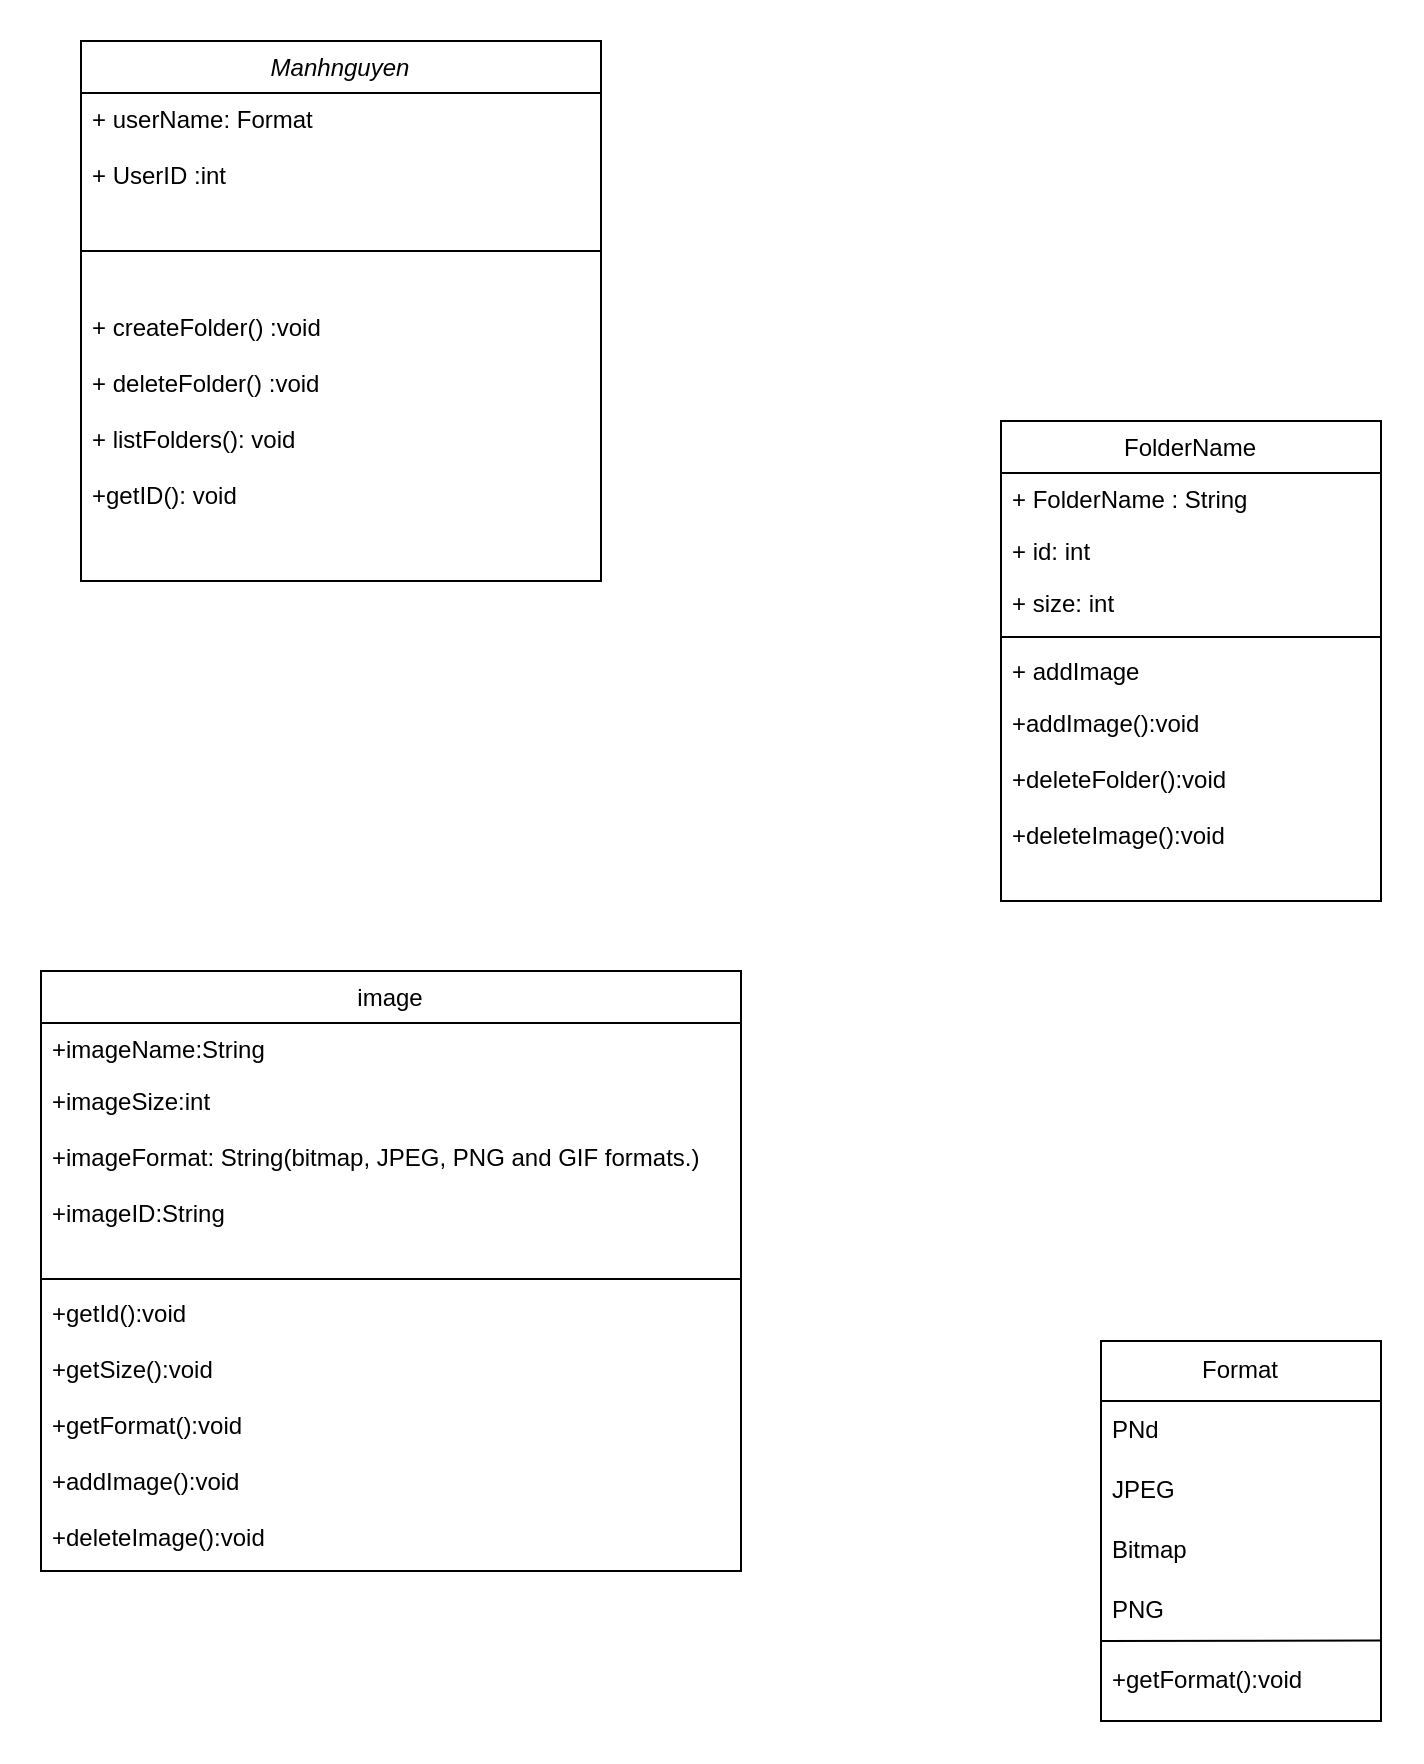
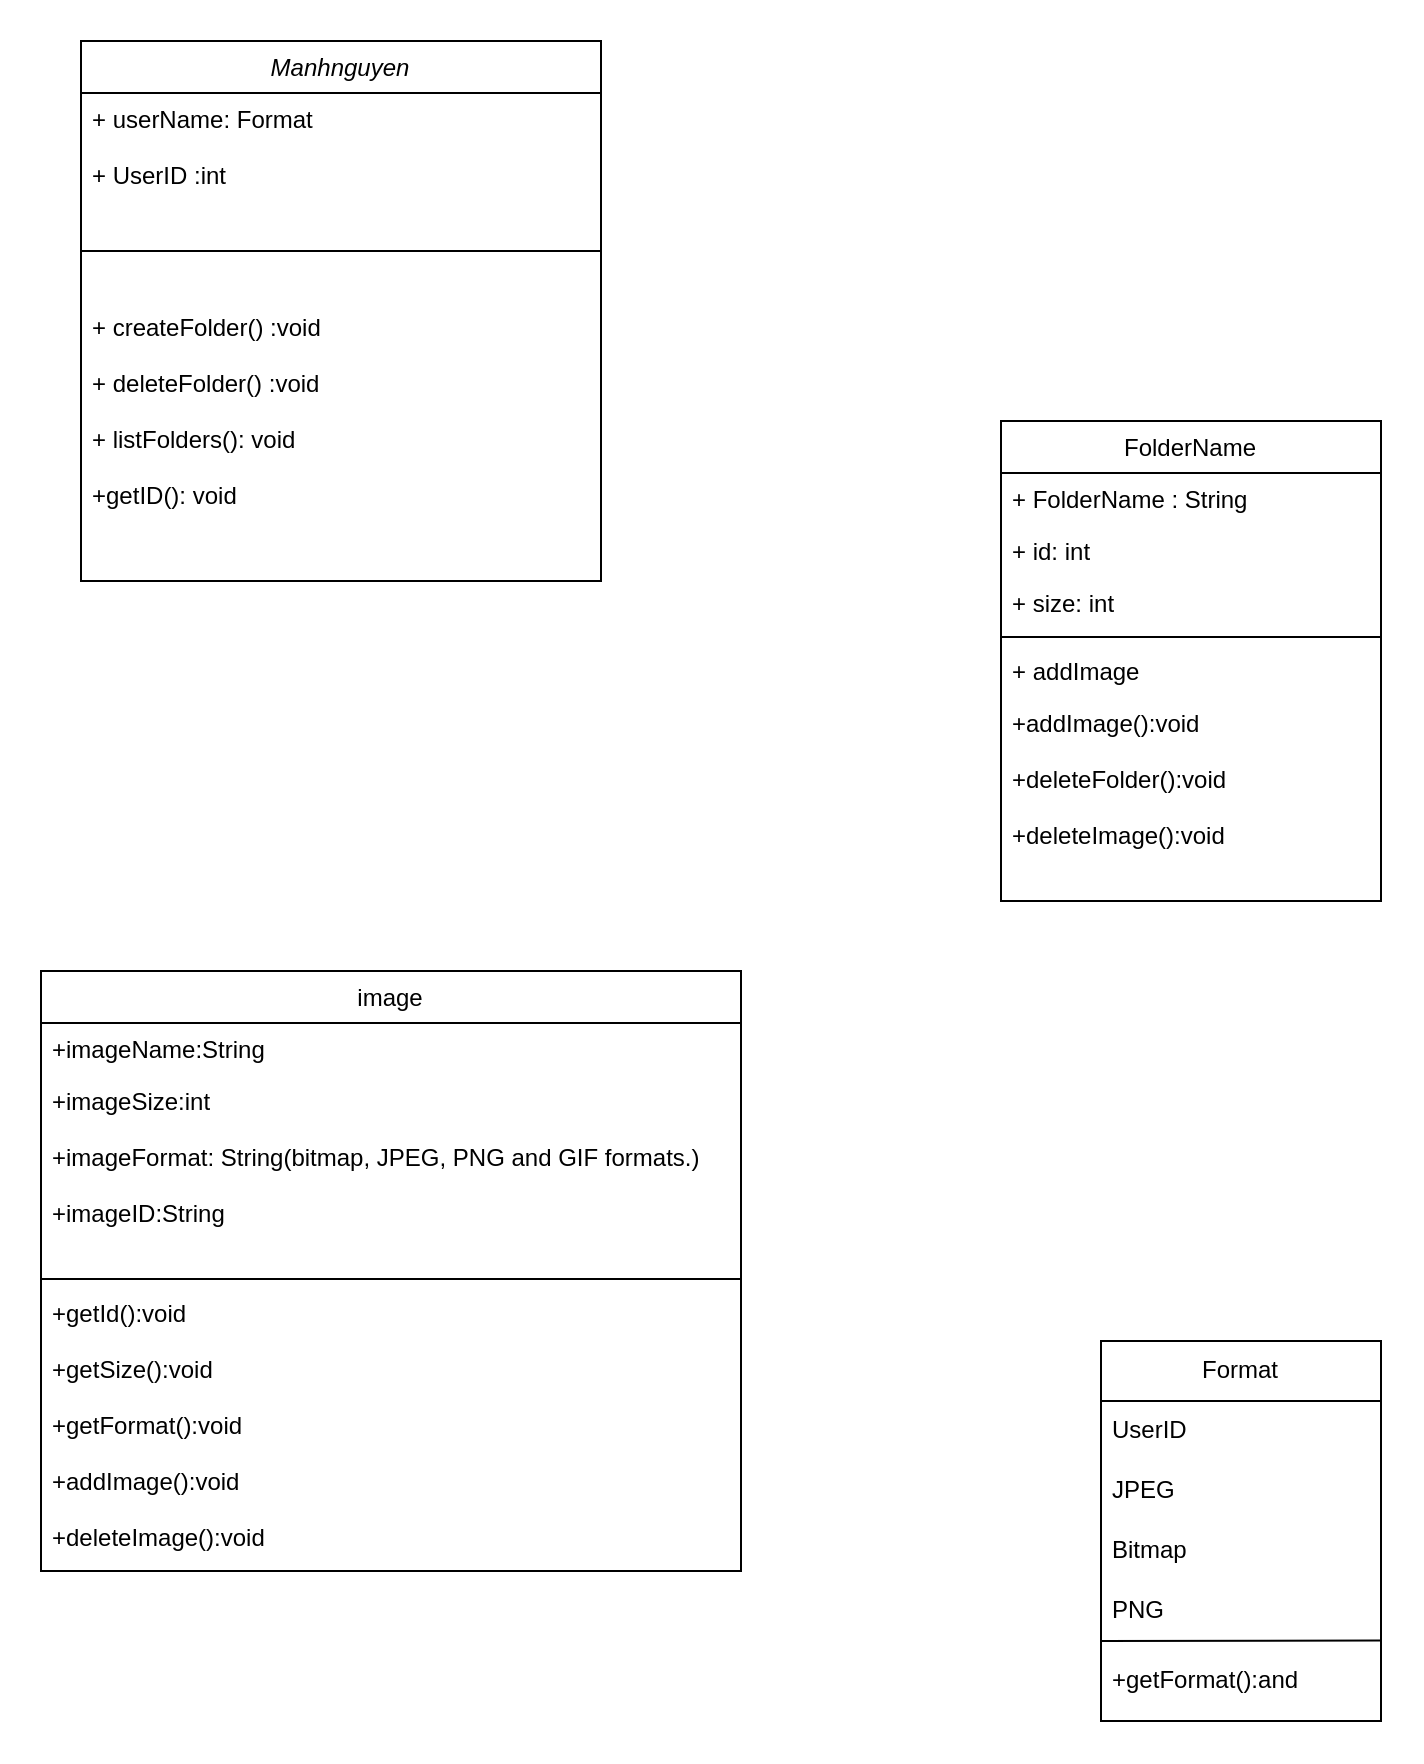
node "PNd": label "PNd" -> "UserID"
node "+getFormat():void": label "+getFormat():void" -> "+getFormat():and"
